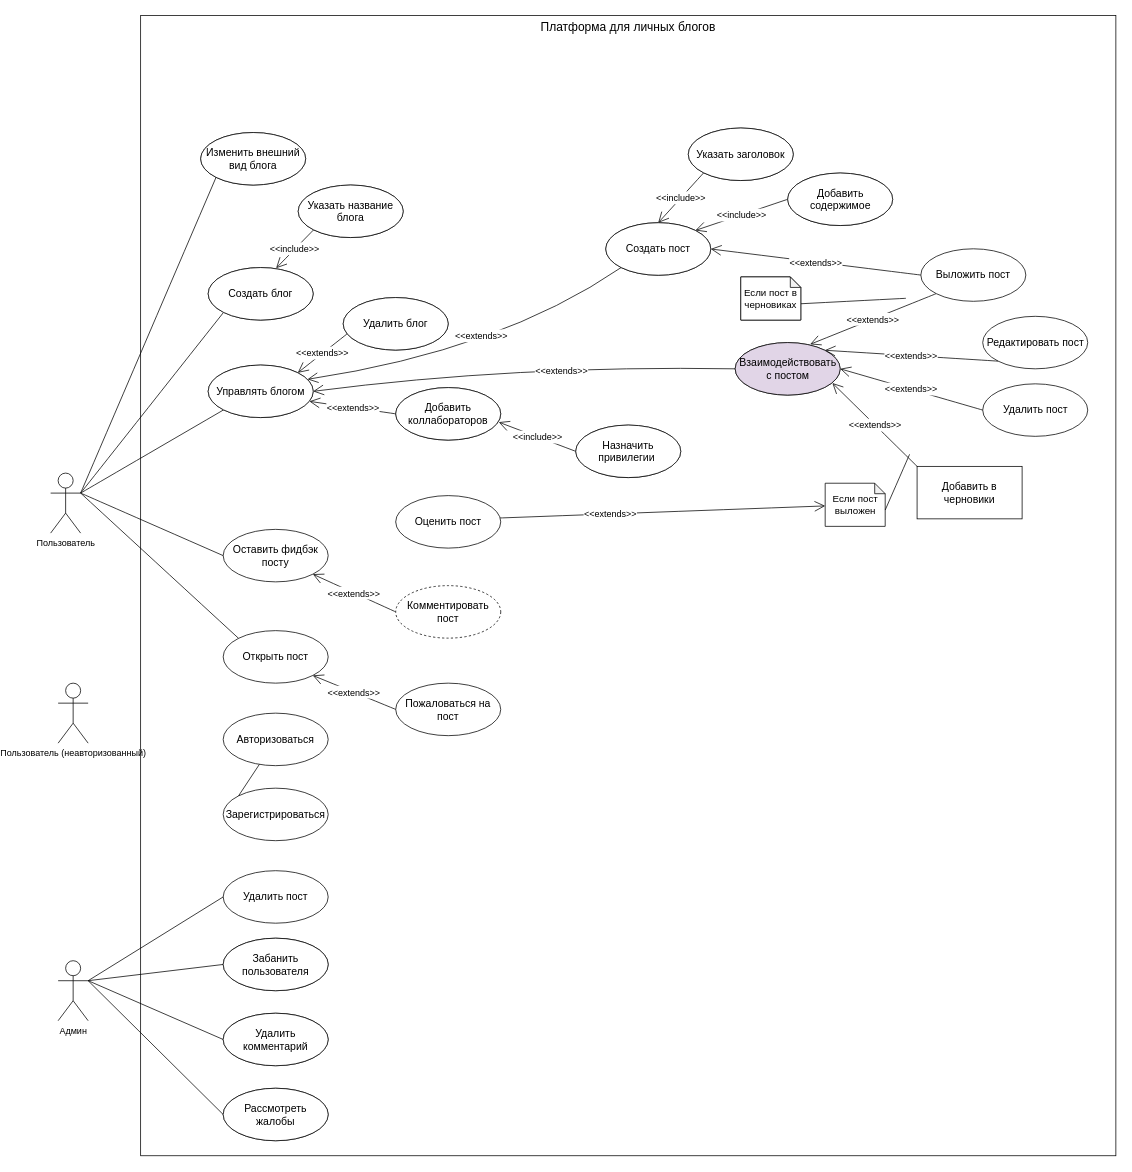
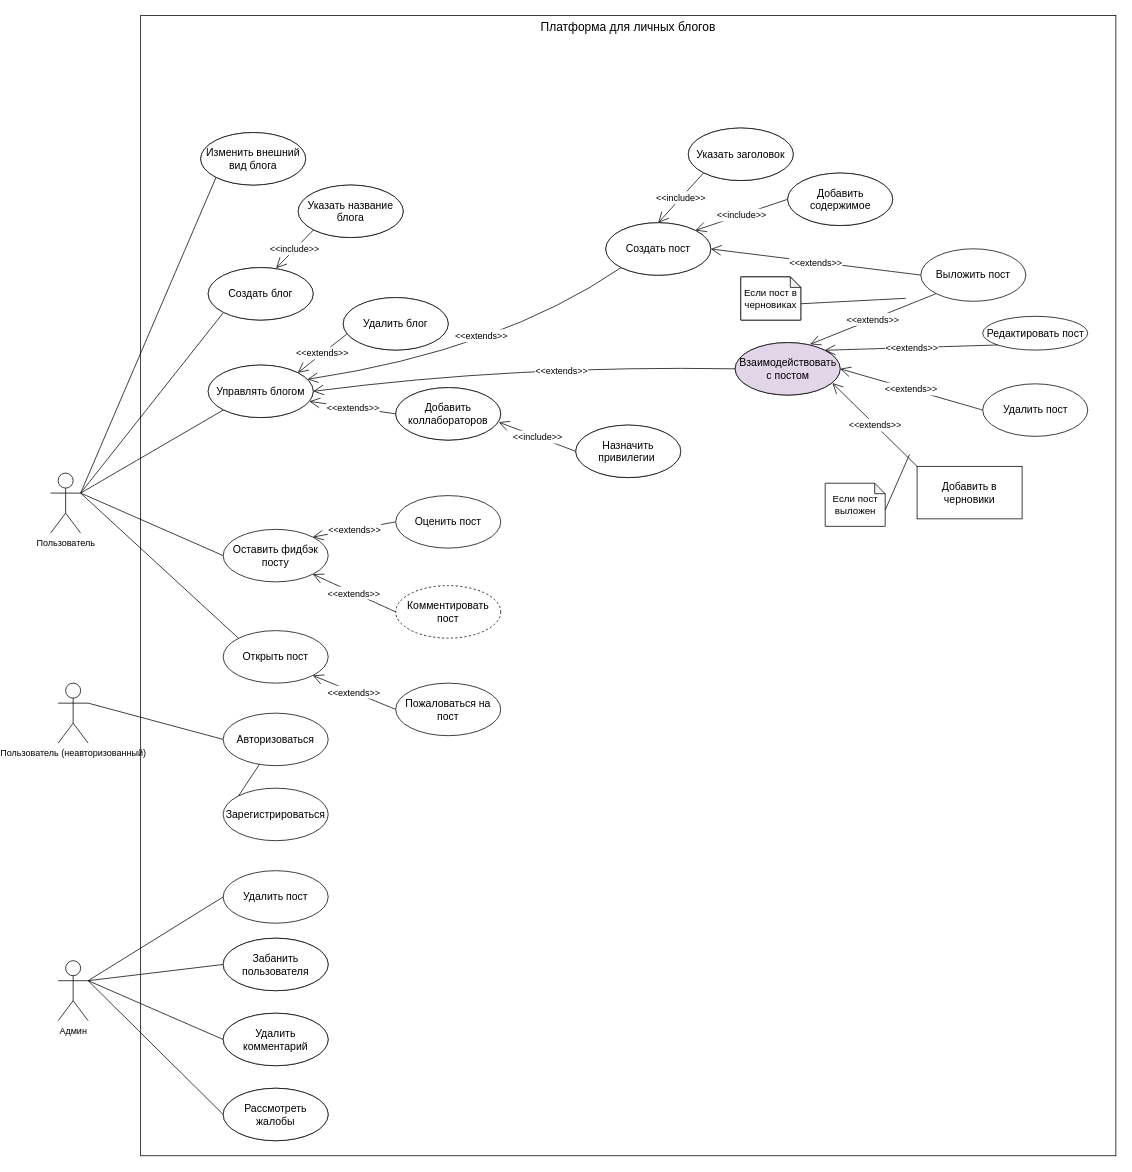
node "Редактировать пост": size 105x53 -> 105x34
edge "Оценить пост" -> "Если пост выложен": now "Оценить пост" -> "Оставить фидбэк посту"
edge "Пользователь (неавторизованный)" -- "Авторизоваться": added
